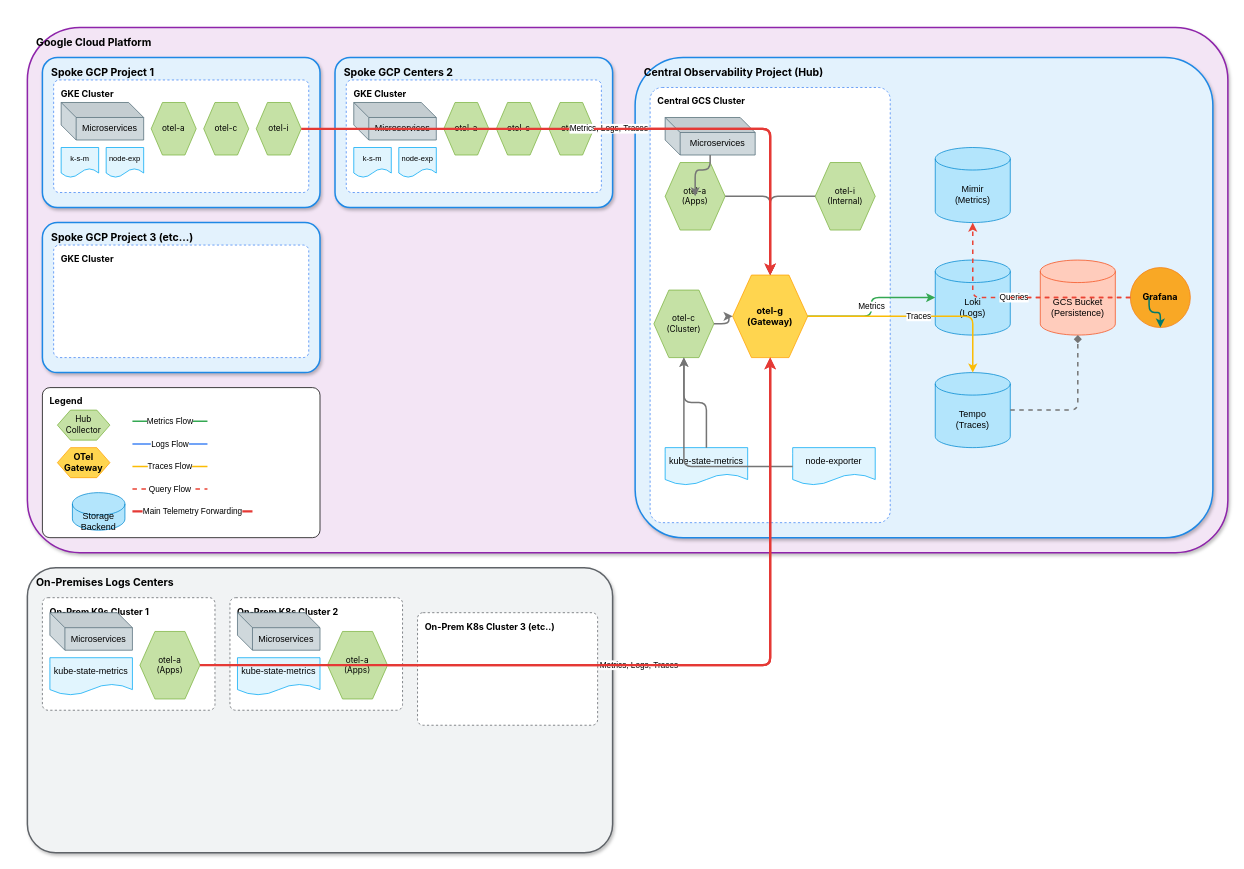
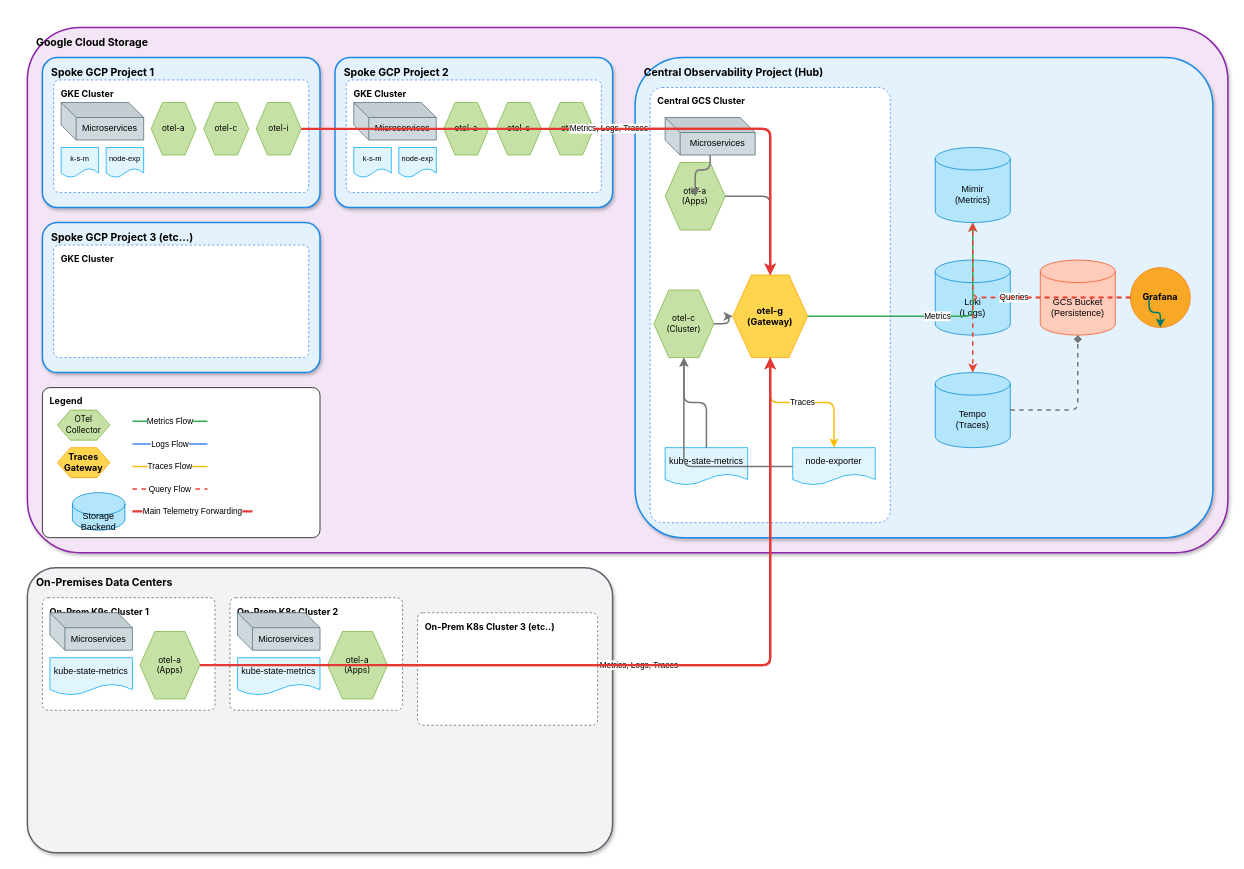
node "Google Cloud Platform": label "Google Cloud Platform" -> "Google Cloud Storage"
node "Spoke GCP Centers 2": label "Spoke GCP Centers 2" -> "Spoke GCP Project 2"
edge "otel-i (Internal)" -> "otel-g (Gateway)": removed
node "otel-i (Internal)": removed
edge "otel-g (Gateway)" -> "Loki (Logs)": now "otel-g (Gateway)" -> "Mimir (Metrics)"
edge "Grafana" -> "Tempo (Traces)": added
edge "otel-g (Gateway)" -> "Tempo (Traces)": now "otel-g (Gateway)" -> "node-exporter"
node "Hub Collector": label "Hub Collector" -> "OTel Collector"
node "OTel Gateway": label "OTel Gateway" -> "Traces Gateway"
node "On-Premises Logs Centers": label "On-Premises Logs Centers" -> "On-Premises Data Centers"
